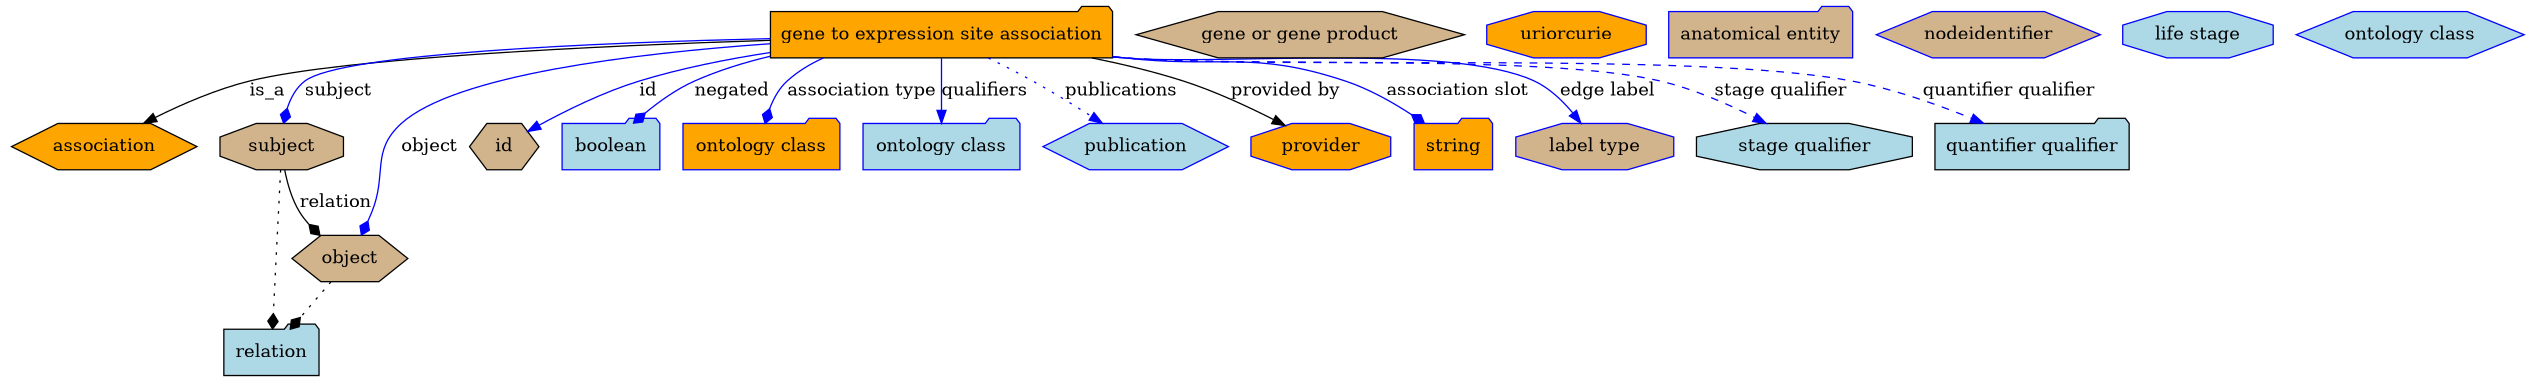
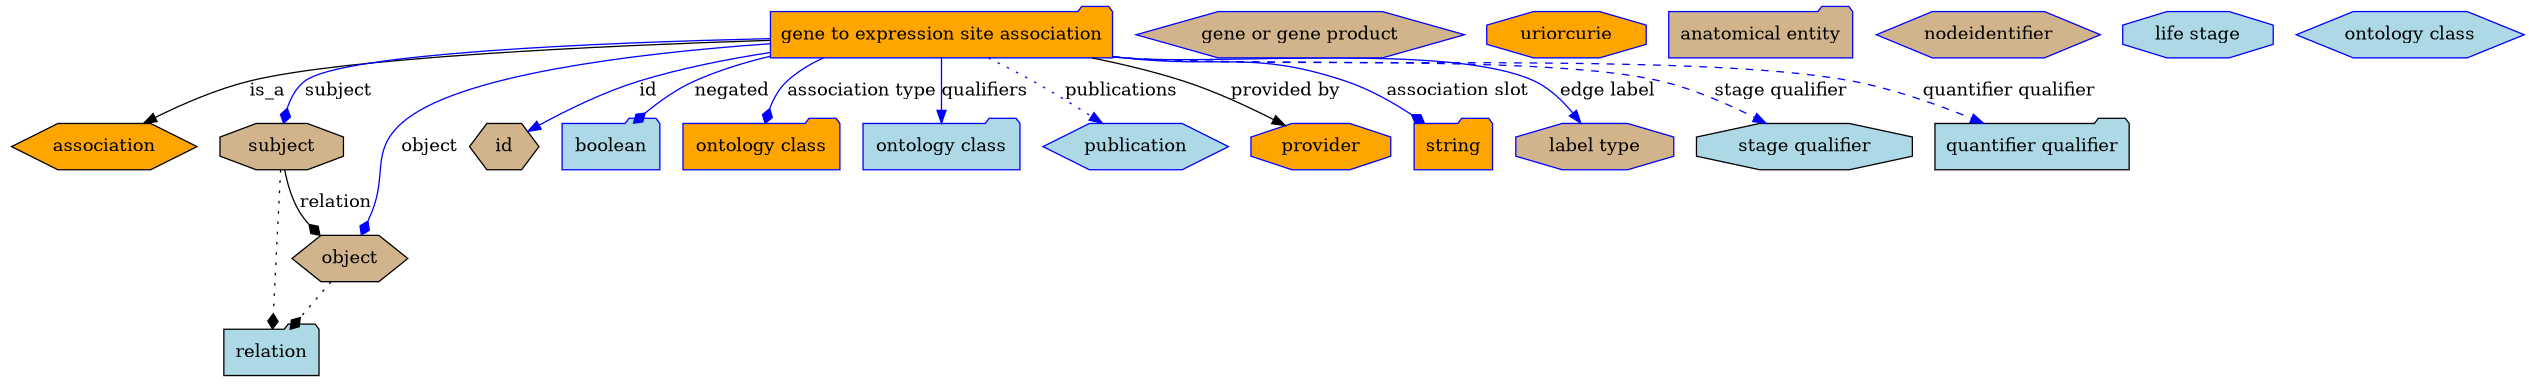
node "gene to expression site association": color black -> blue
node "gene or gene product": color black -> blue
